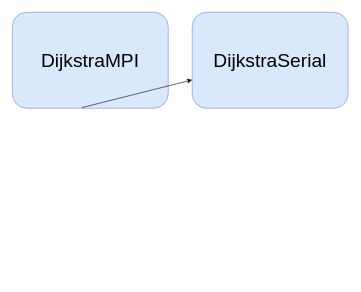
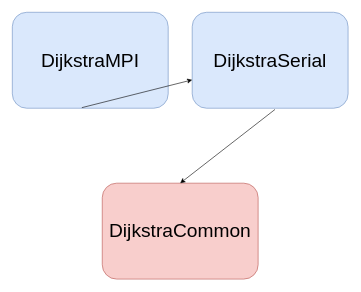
edge "DijkstraSerial" -> "DijkstraCommon": added
node "DijkstraCommon": added
